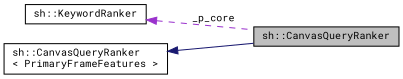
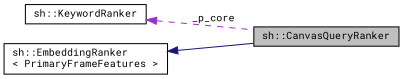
node "sh::CanvasQueryRanker < PrimaryFrameFeatures >": label "sh::CanvasQueryRanker < PrimaryFrameFeatures >" -> "sh::EmbeddingRanker < PrimaryFrameFeatures >"
